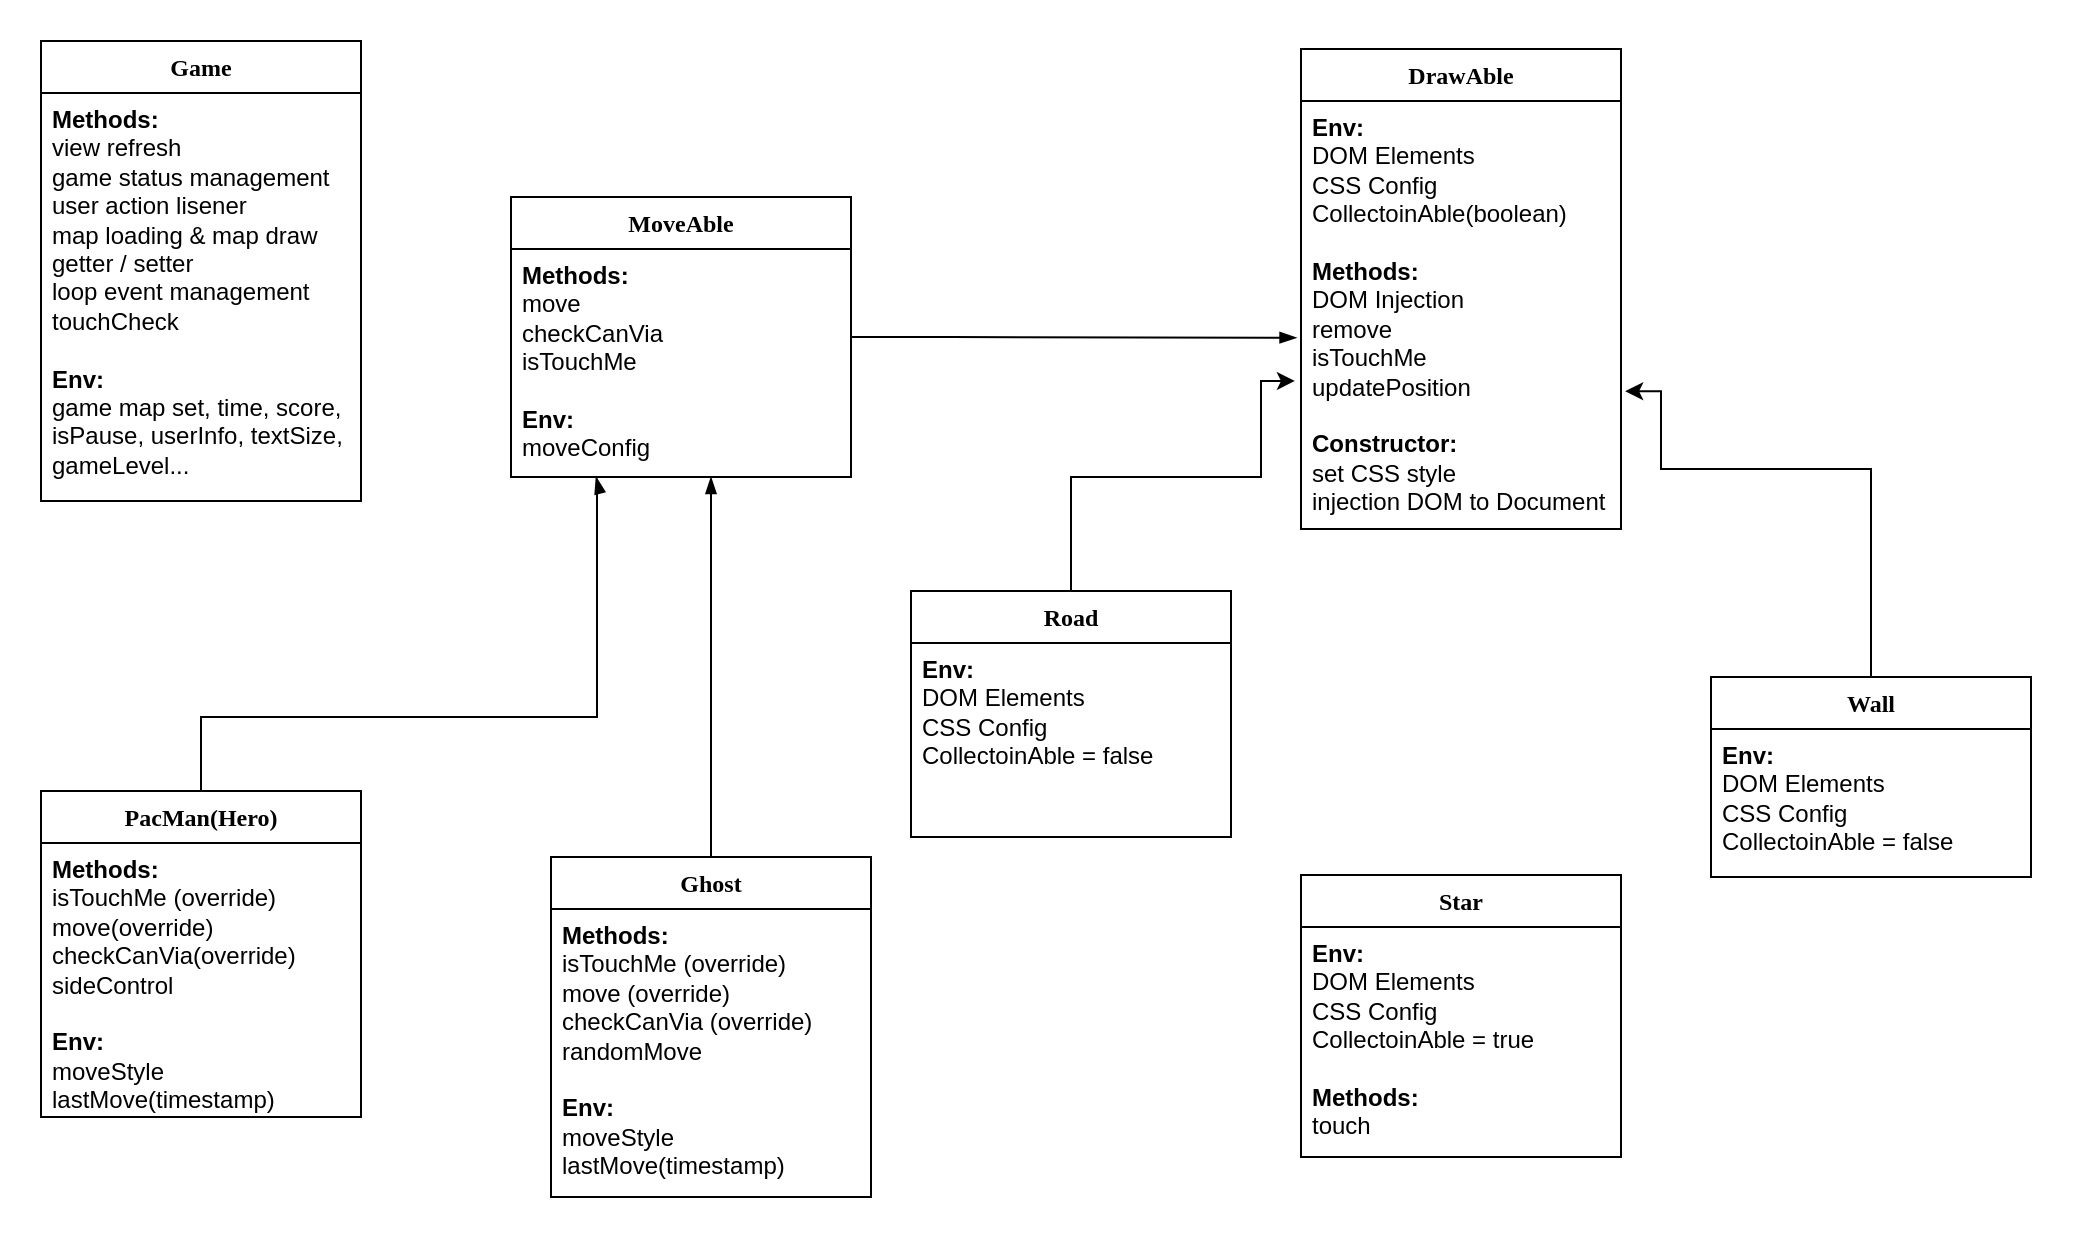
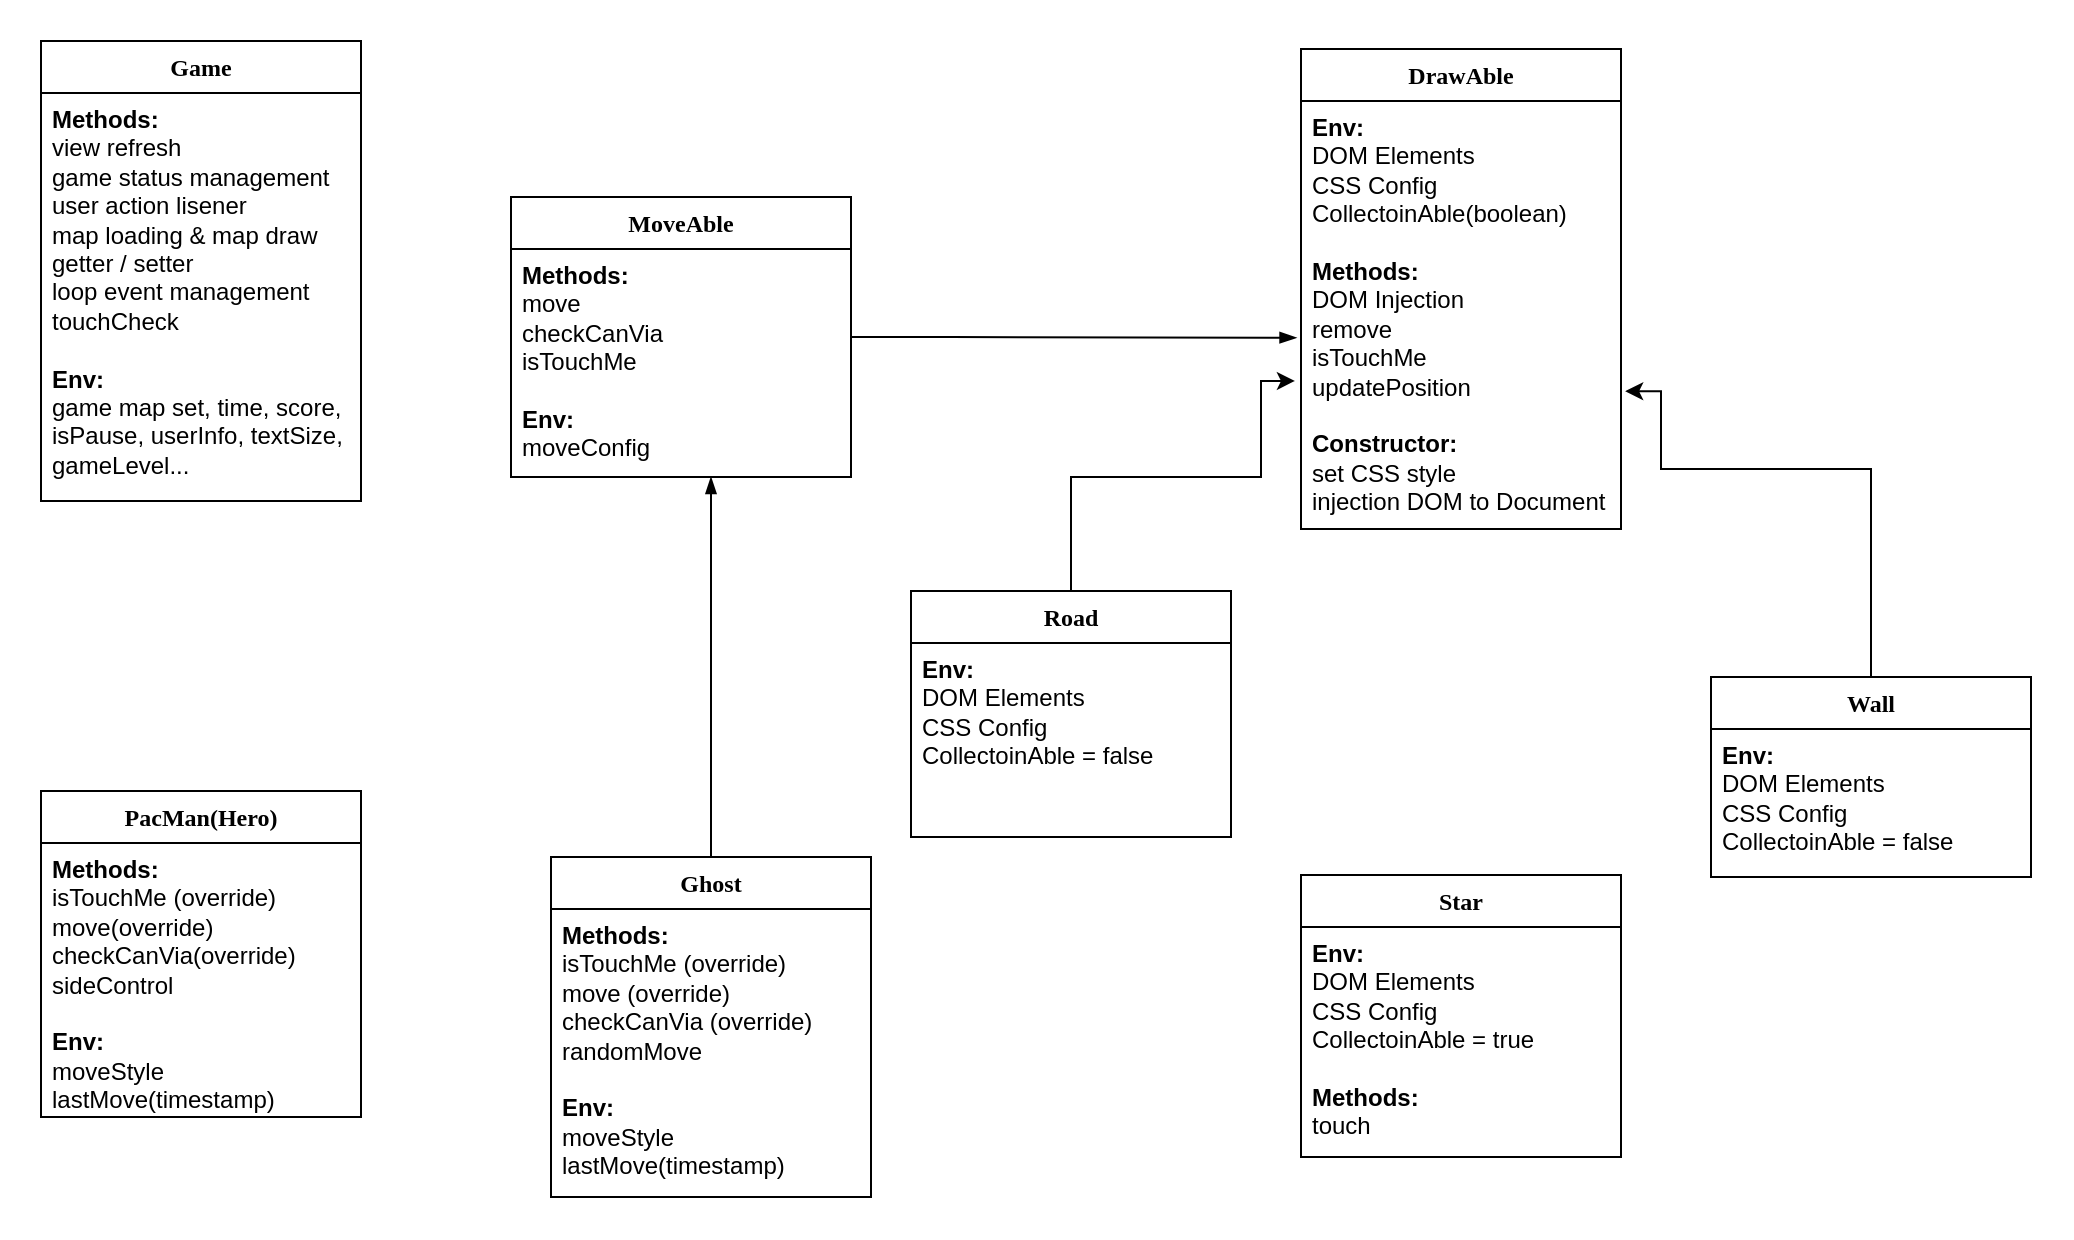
edge "PacMan(Hero)" -> "MoveAble": removed
